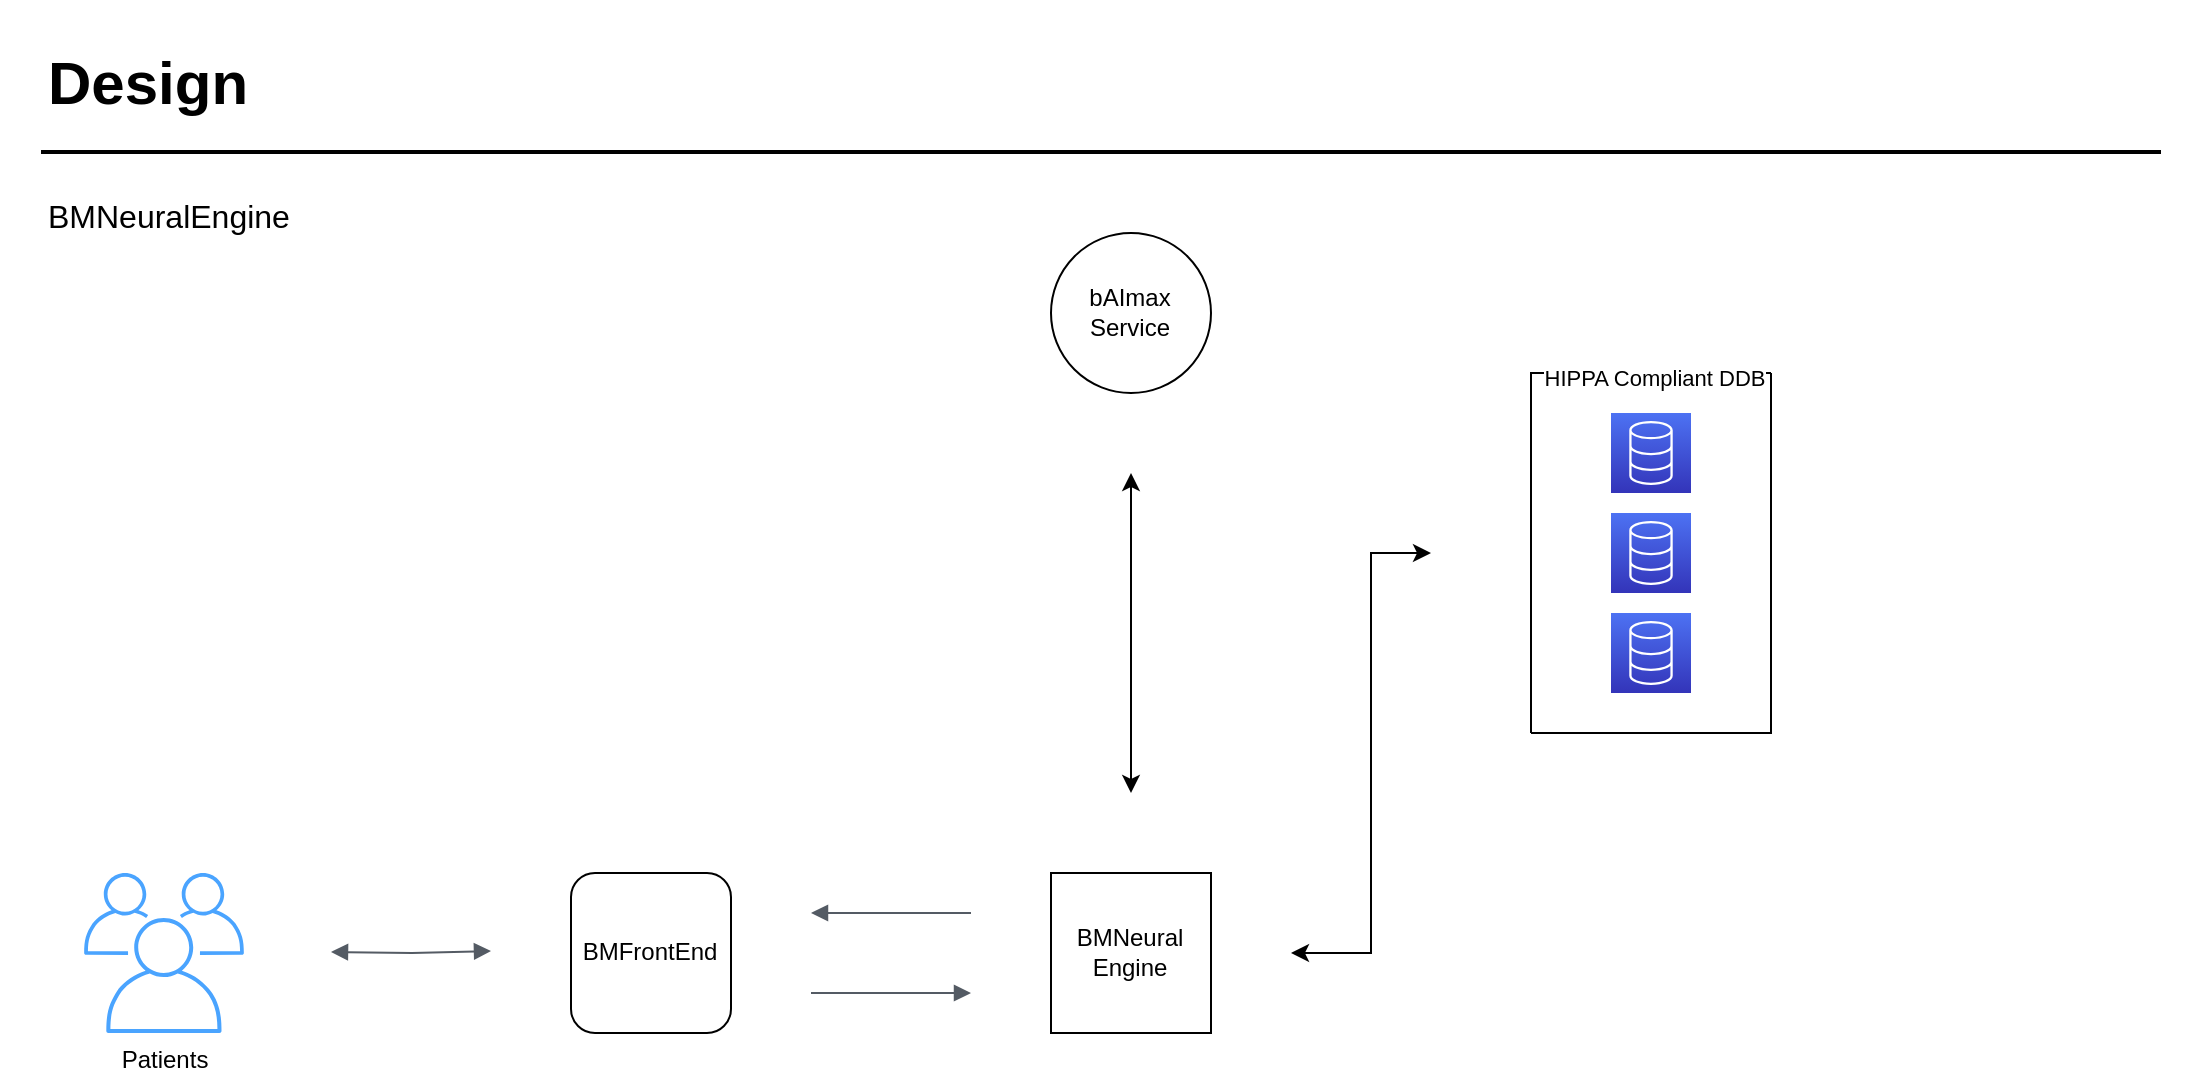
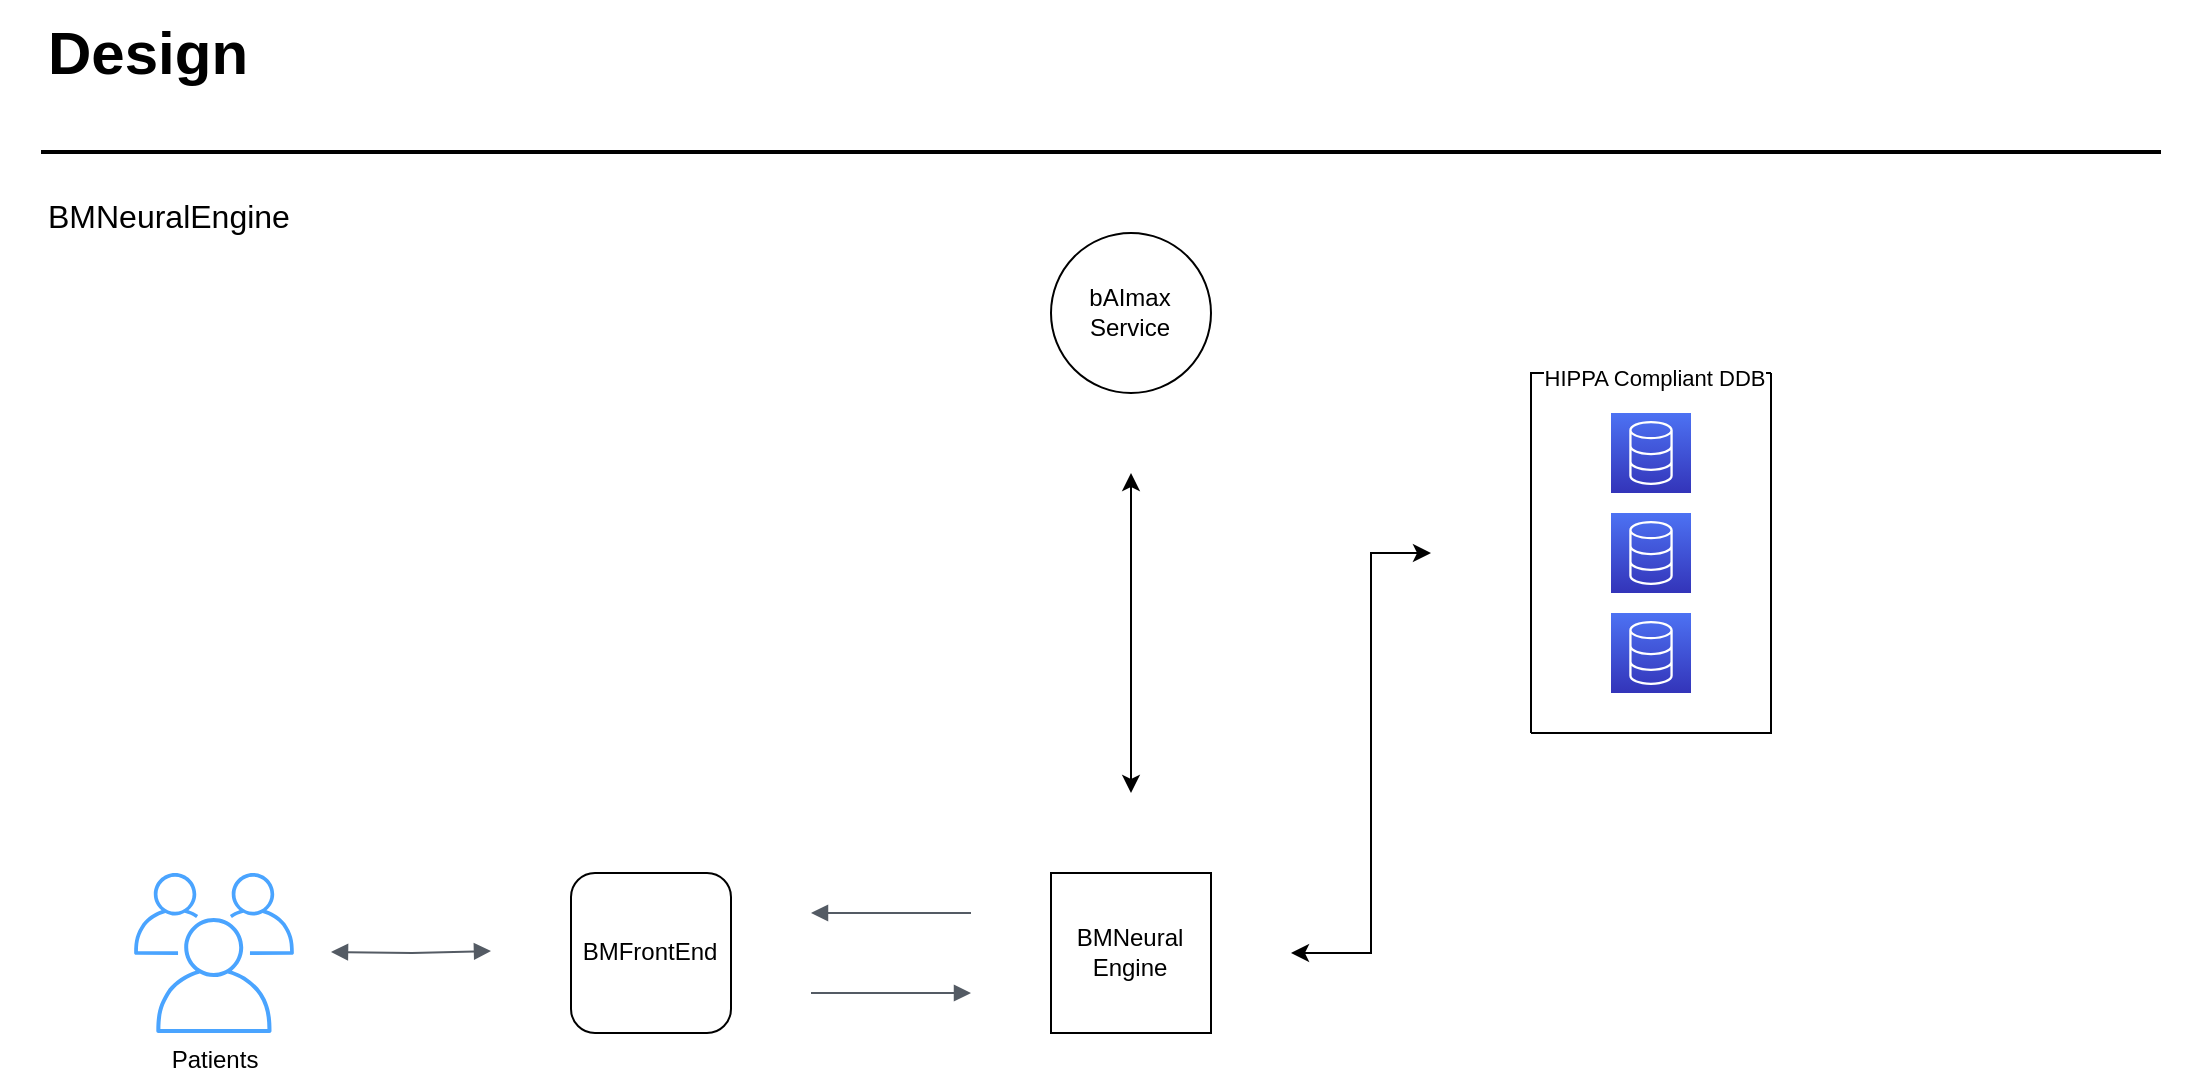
node "Design": moved (164, 82) -> (164, 52)
node "Patients": moved (164, 953) -> (214, 953)
